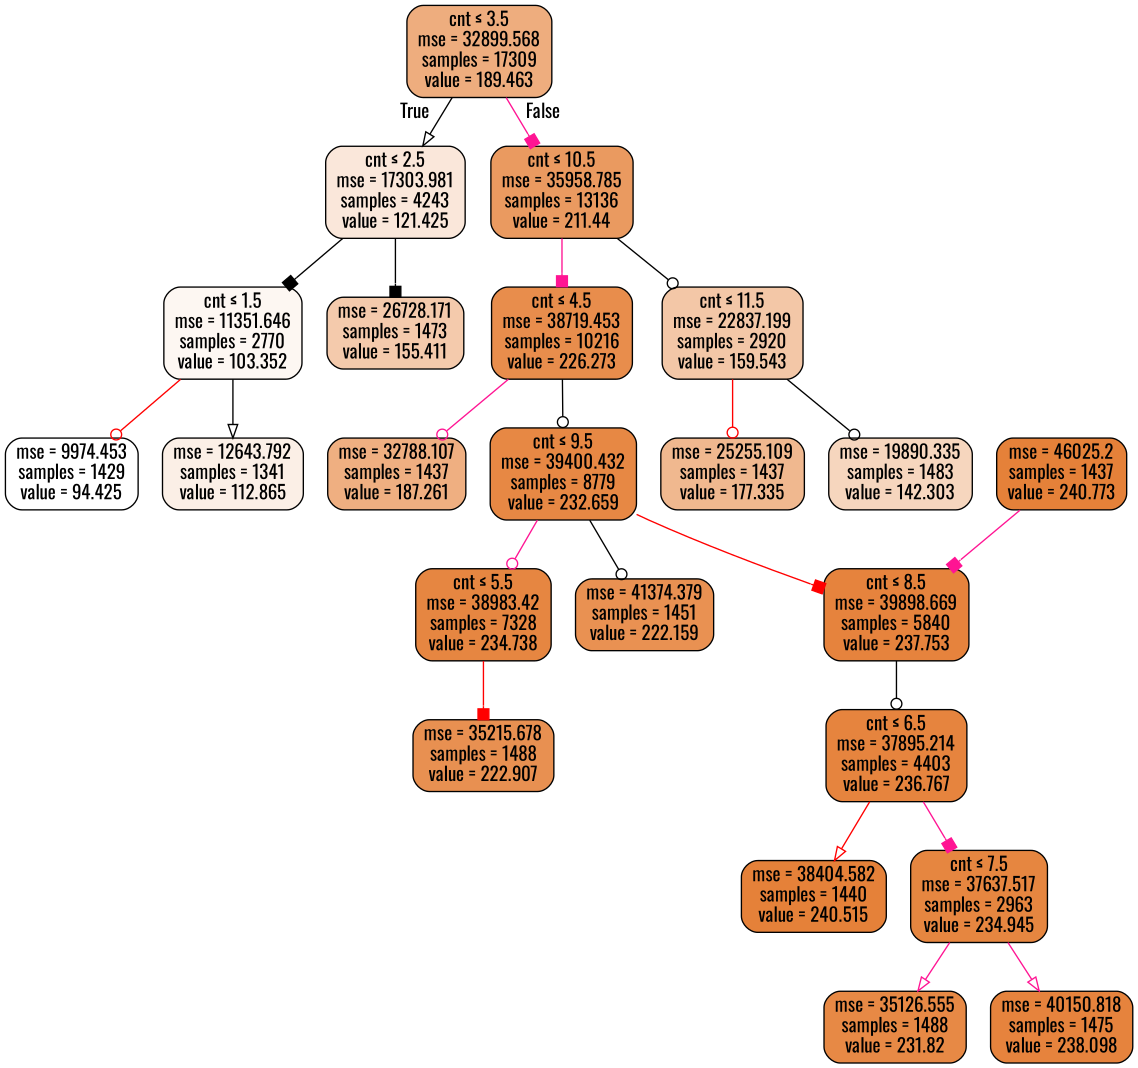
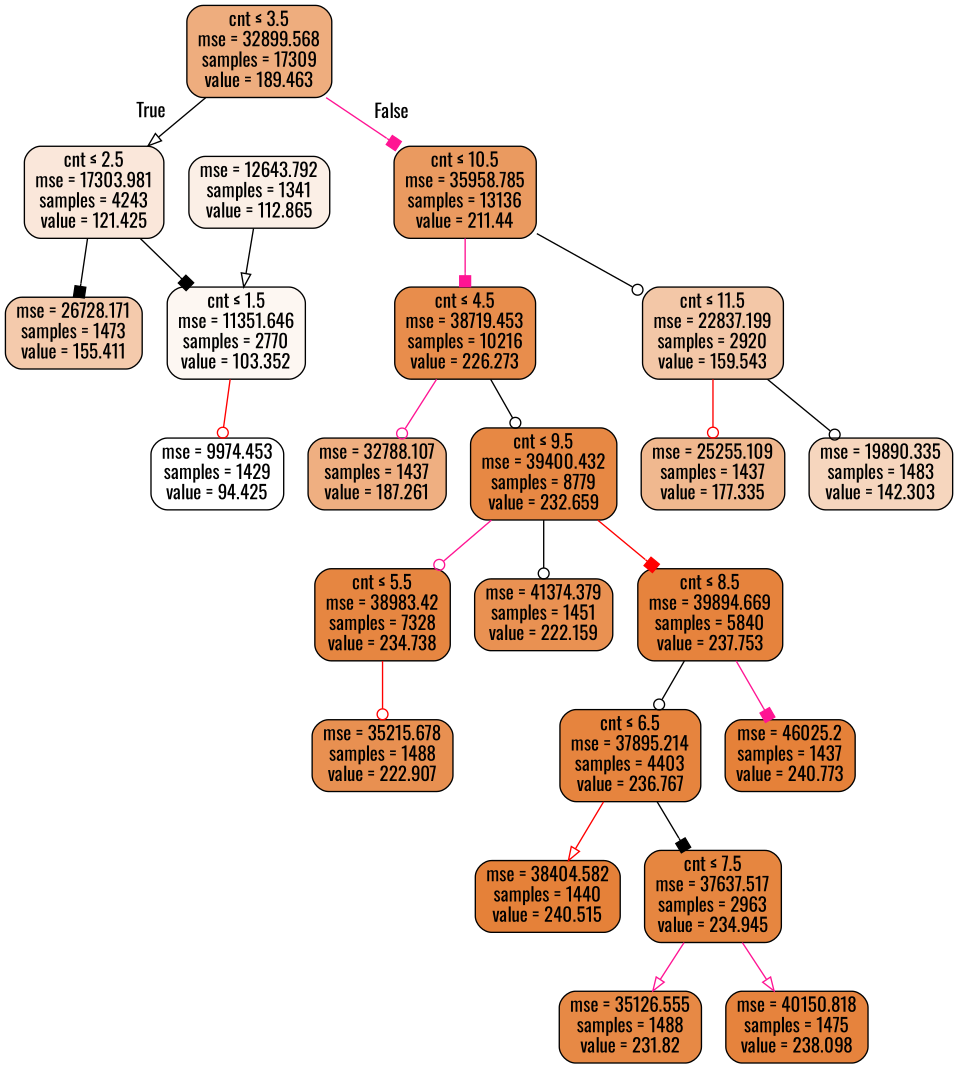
edge "cnt ≤ 1.5" -> "mse = 12643.792": reversed
edge "mse = 46025.2" -> "cnt ≤ 8.5": reversed
node "cnt ≤ 8.5": text "mse = 39898.669" -> "mse = 39894.669"
edge "cnt ≤ 5.5" -> "mse = 35215.678": arrowhead box -> odot
edge "cnt ≤ 6.5" -> "cnt ≤ 7.5": color deeppink -> black
